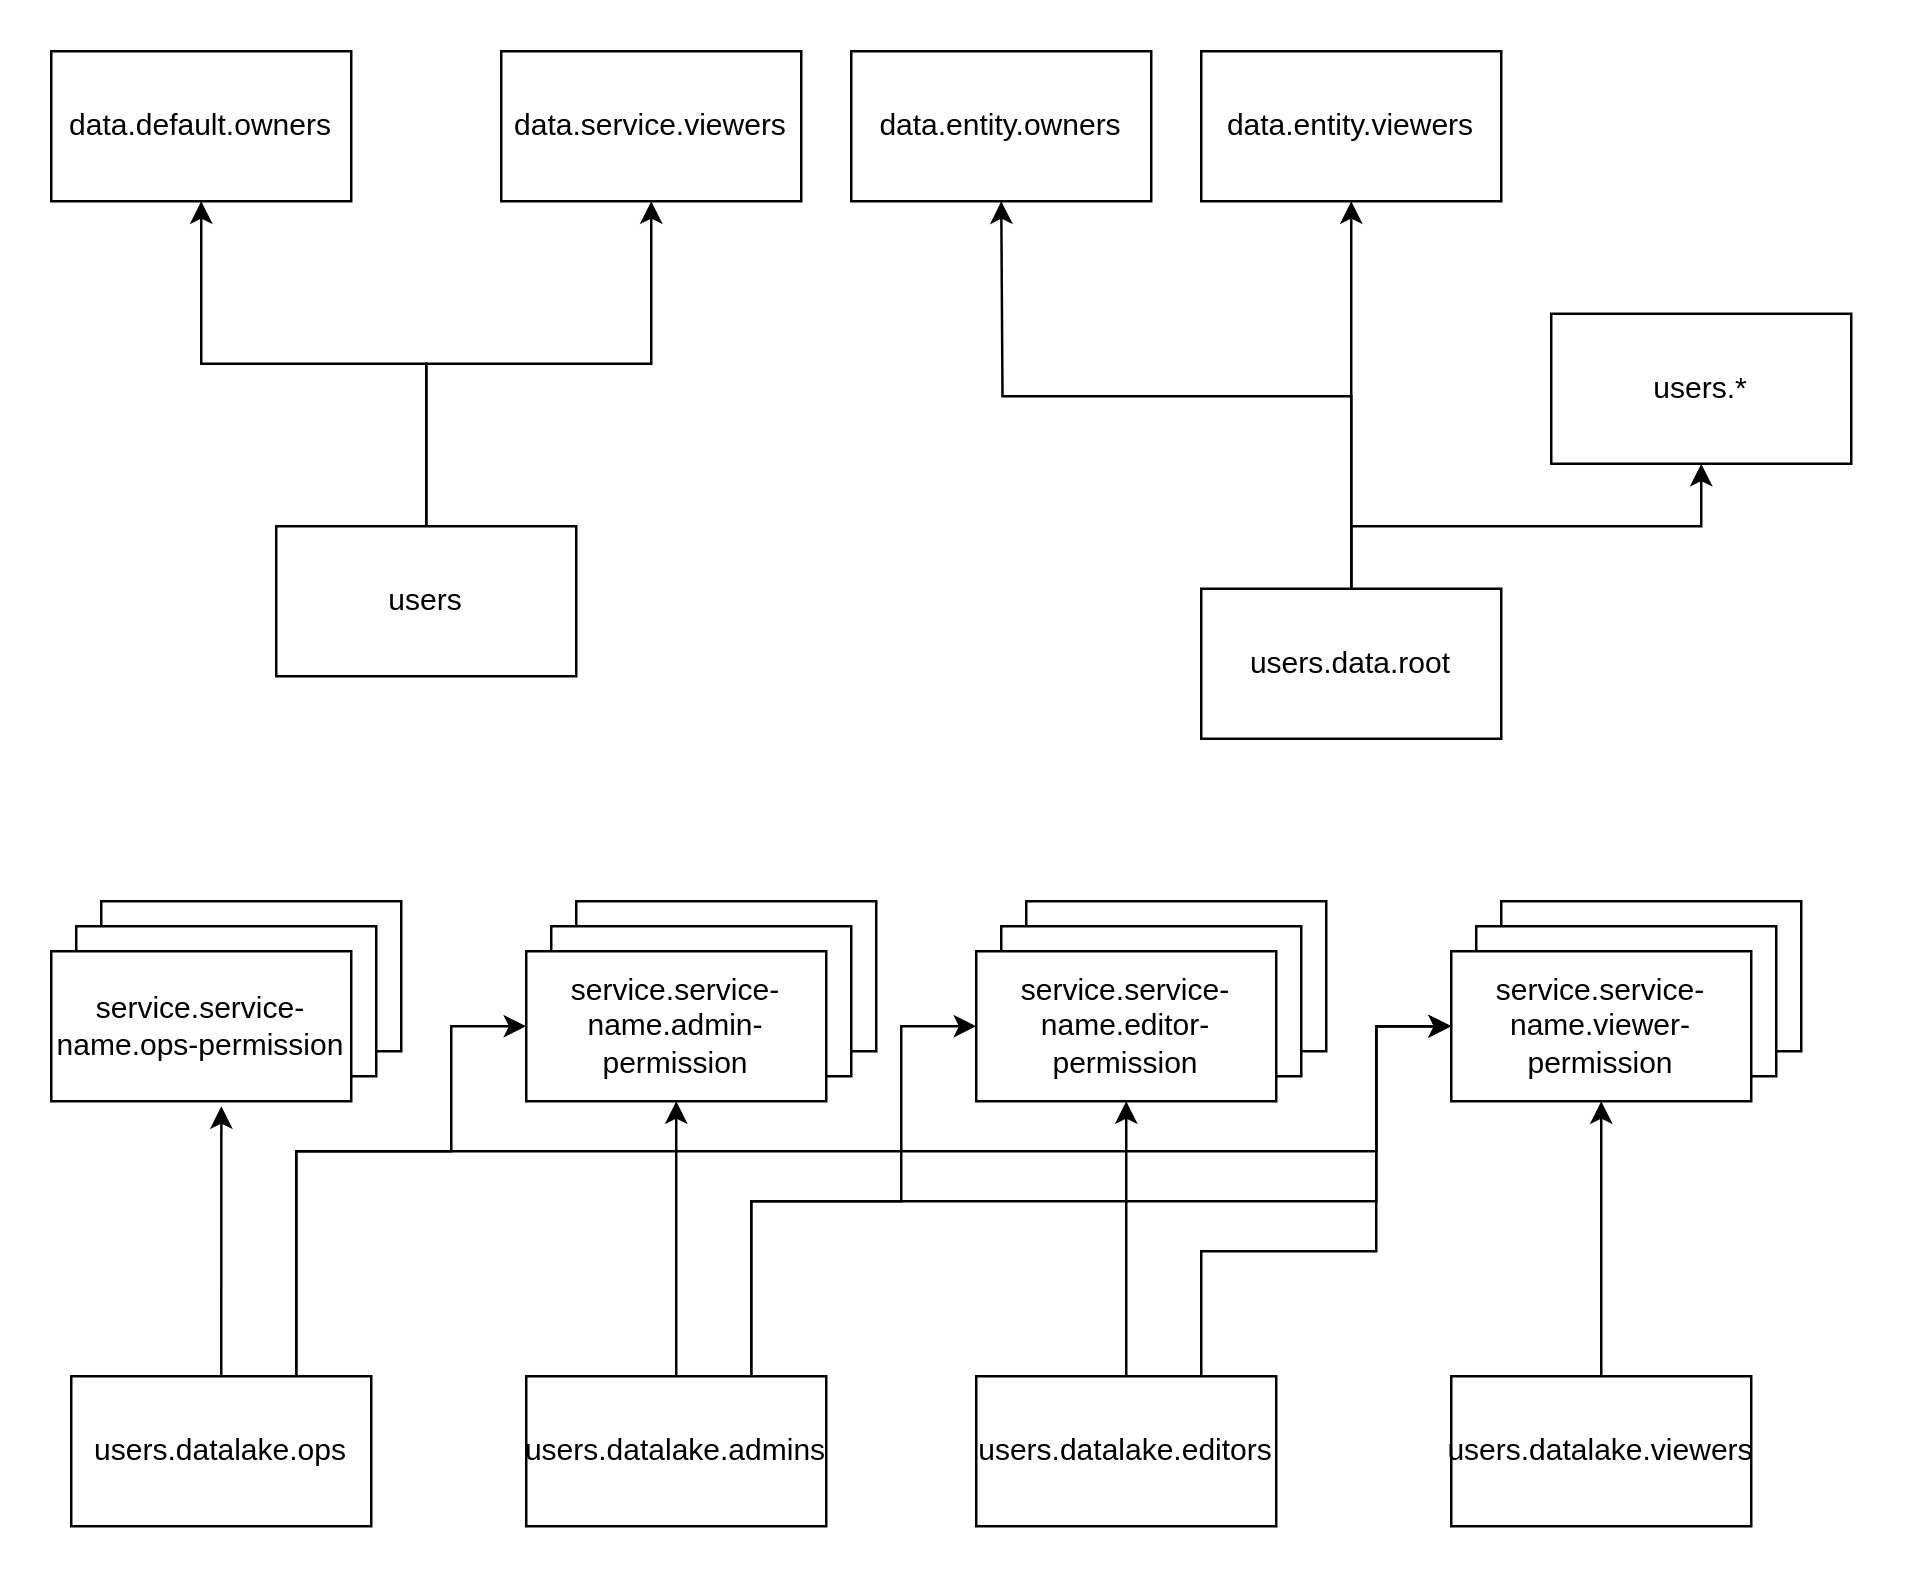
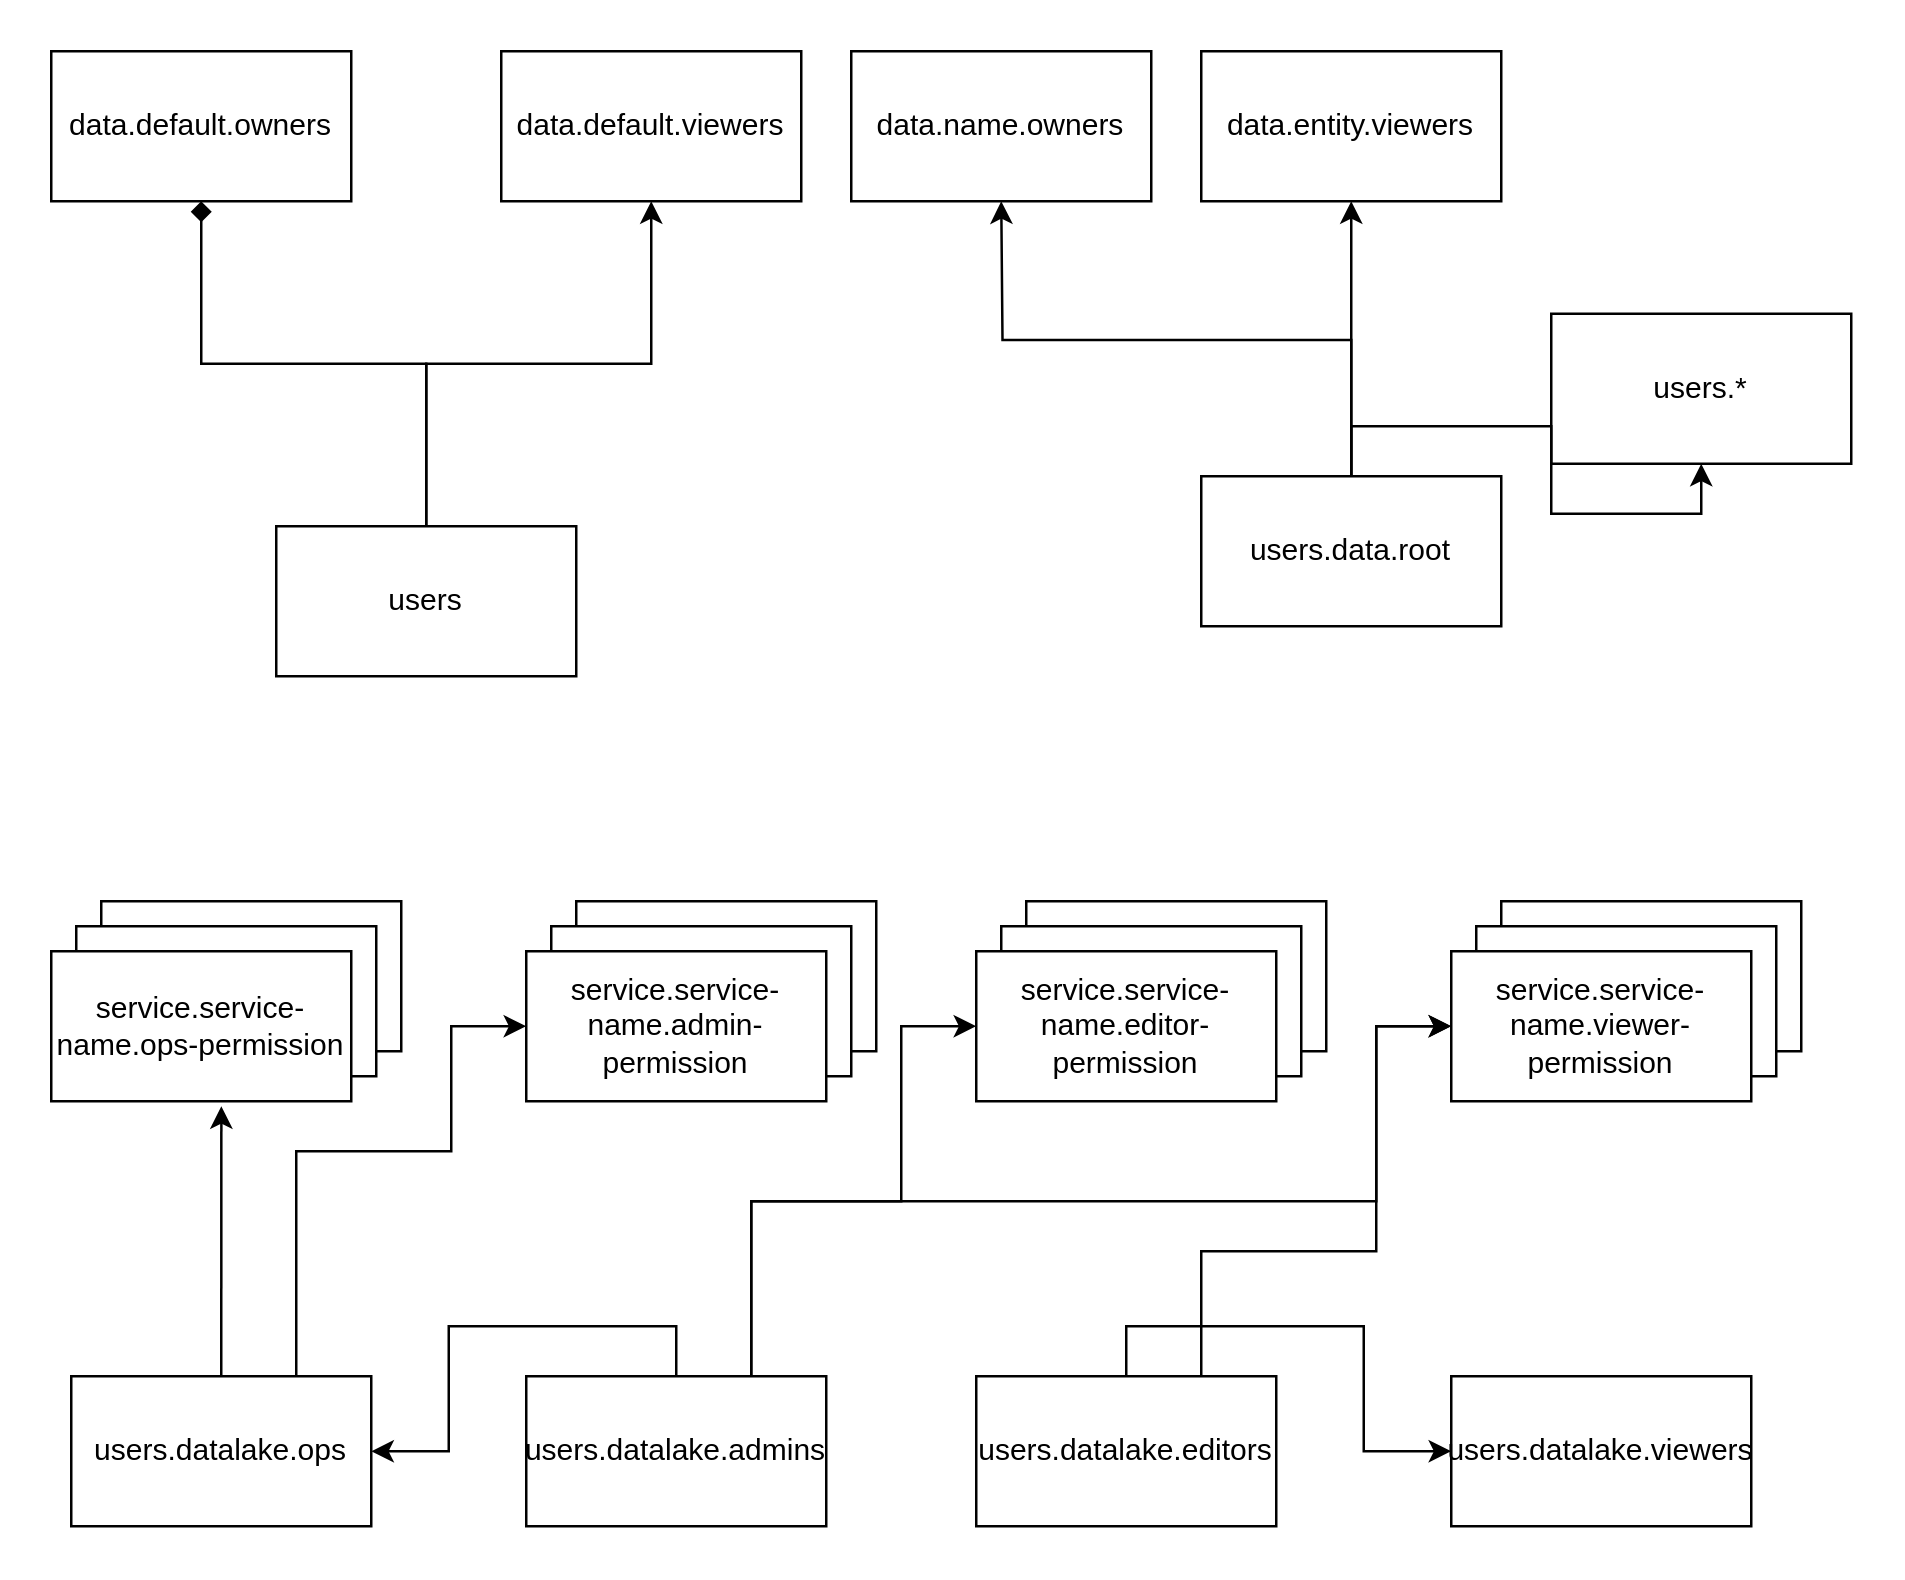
node "data.service.viewers": label "data.service.viewers" -> "data.default.viewers"
node "data.entity.owners": label "data.entity.owners" -> "data.name.owners"
edge "users" -> "data.default.owners": arrowhead classic -> diamond
node "users.data.root": moved (1351, 664) -> (1351, 551)
edge "users.datalake.ops" -> "service.service-name.viewer-permission": removed
edge "users.datalake.admins" -> "service.service-name.admin-permission": now "users.datalake.admins" -> "users.datalake.ops"
edge "users.datalake.viewers" -> "service.service-name.viewer-permission": removed
edge "users.datalake.editors" -> "service.service-name.editor-permission": now "users.datalake.editors" -> "users.datalake.viewers"
